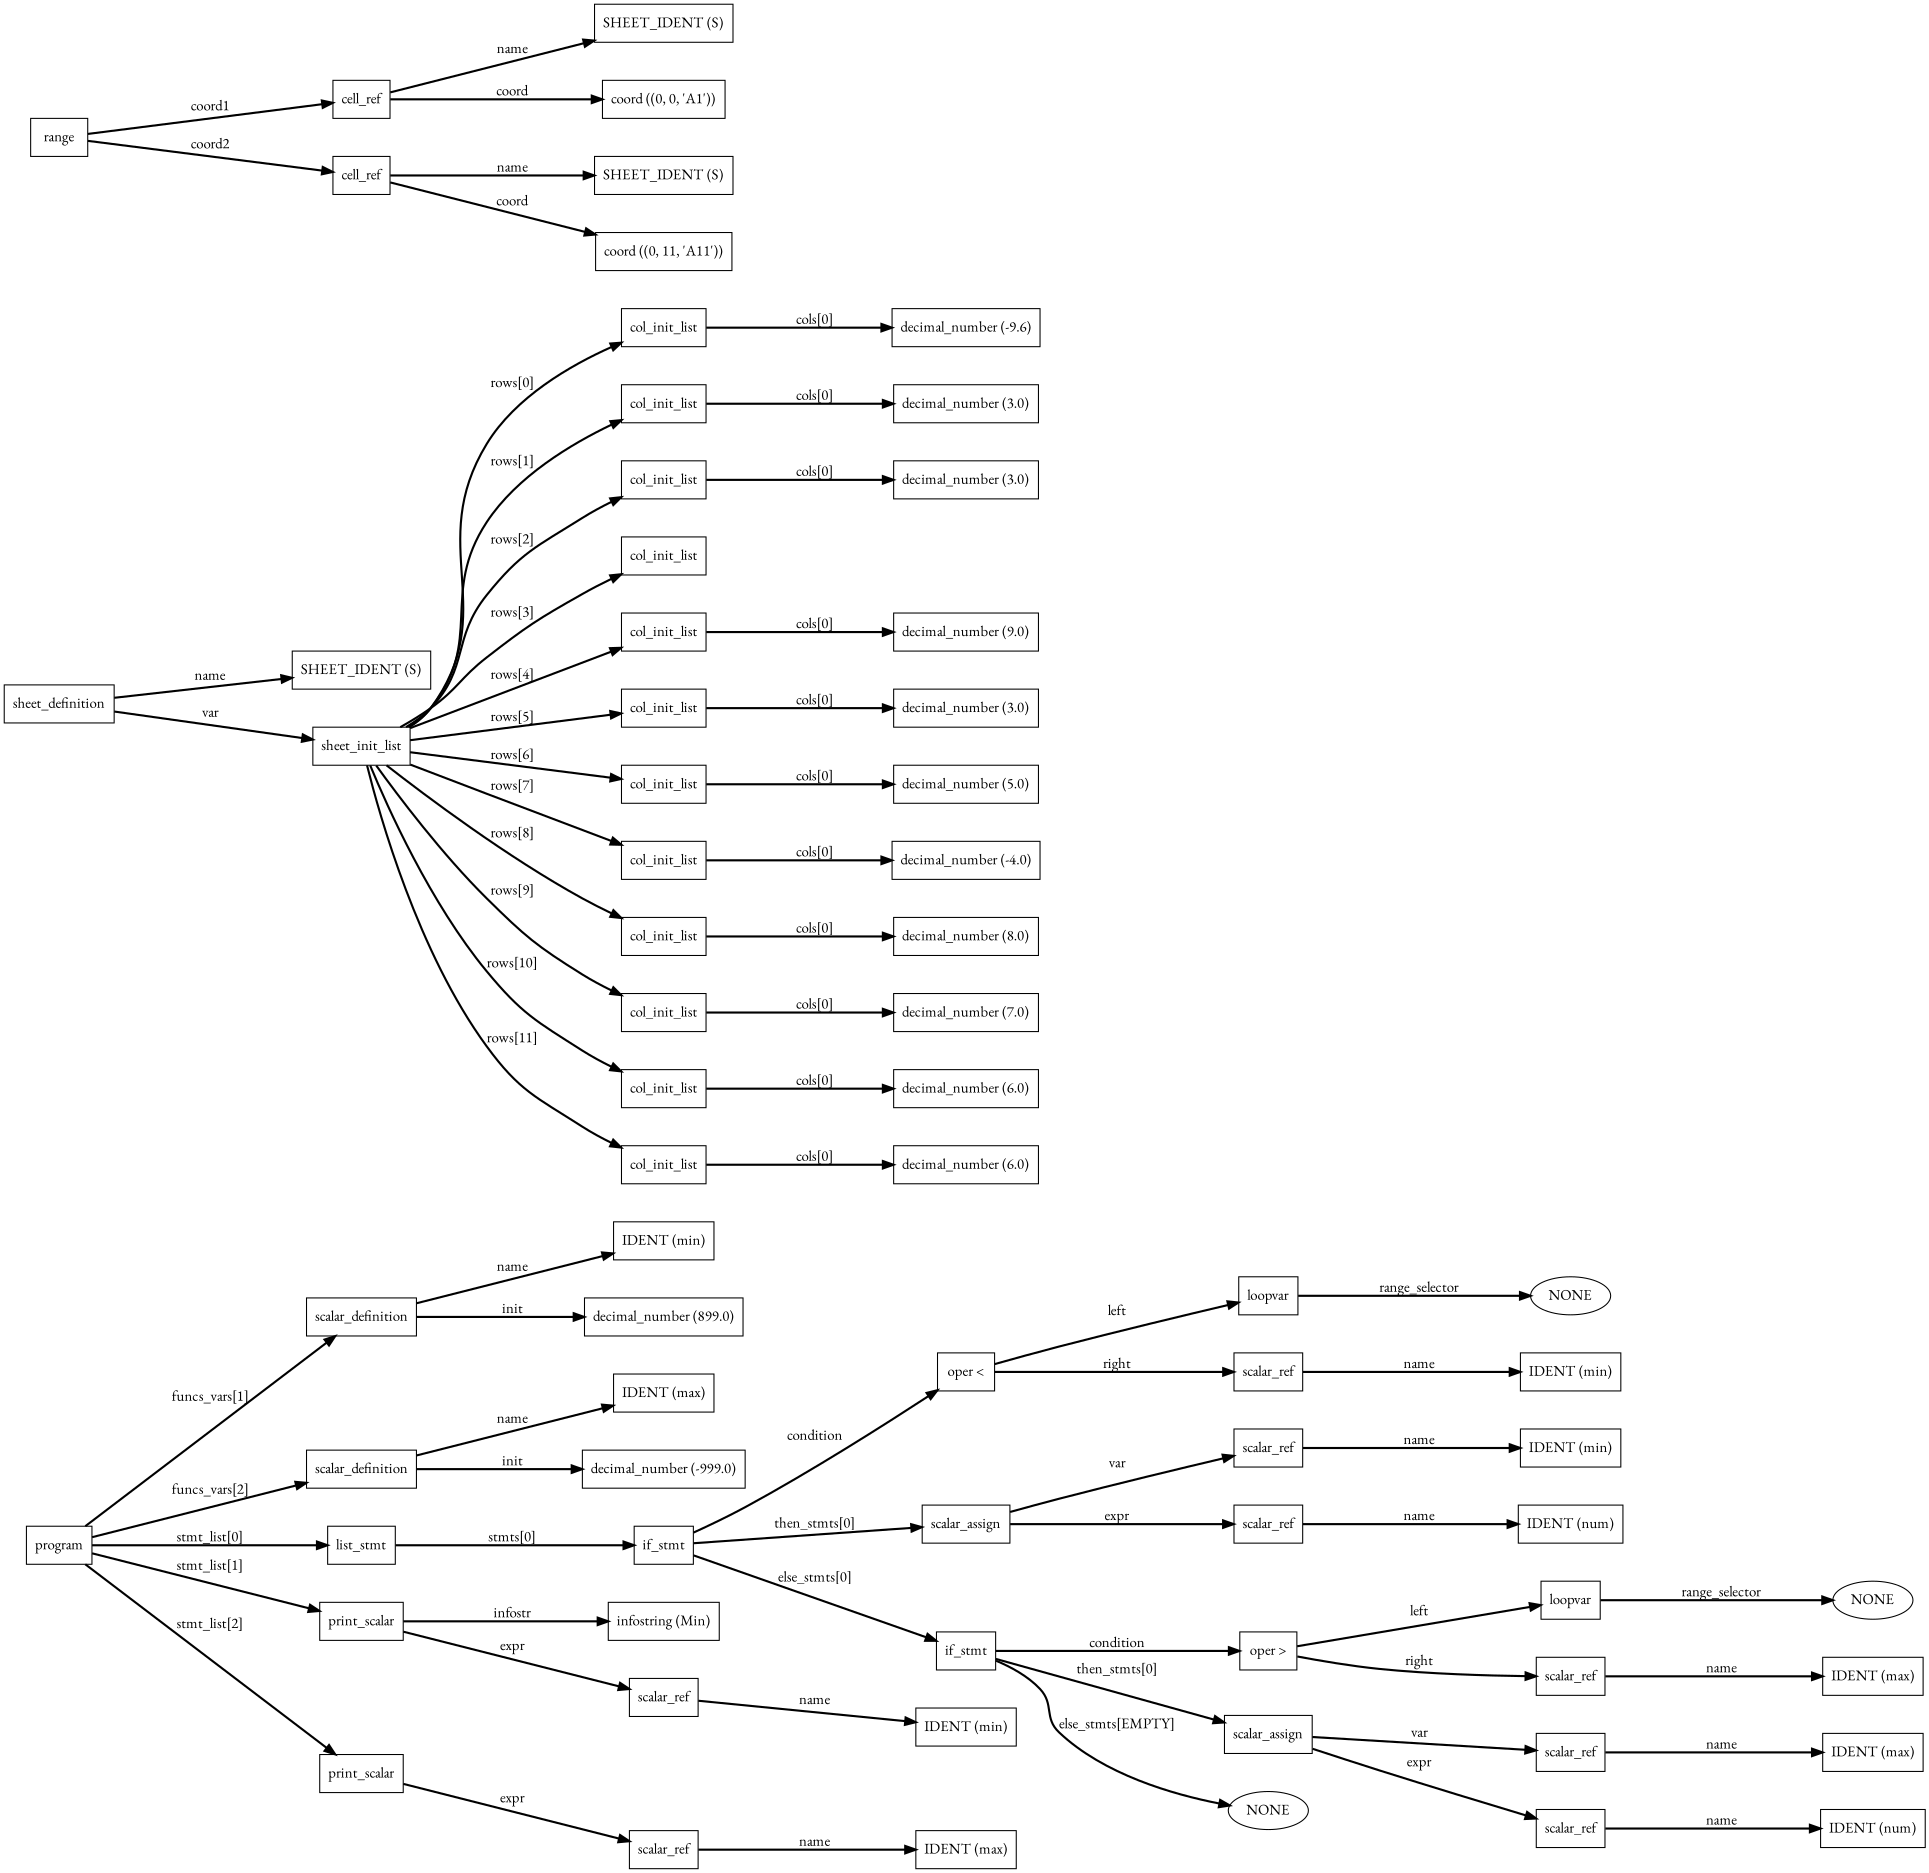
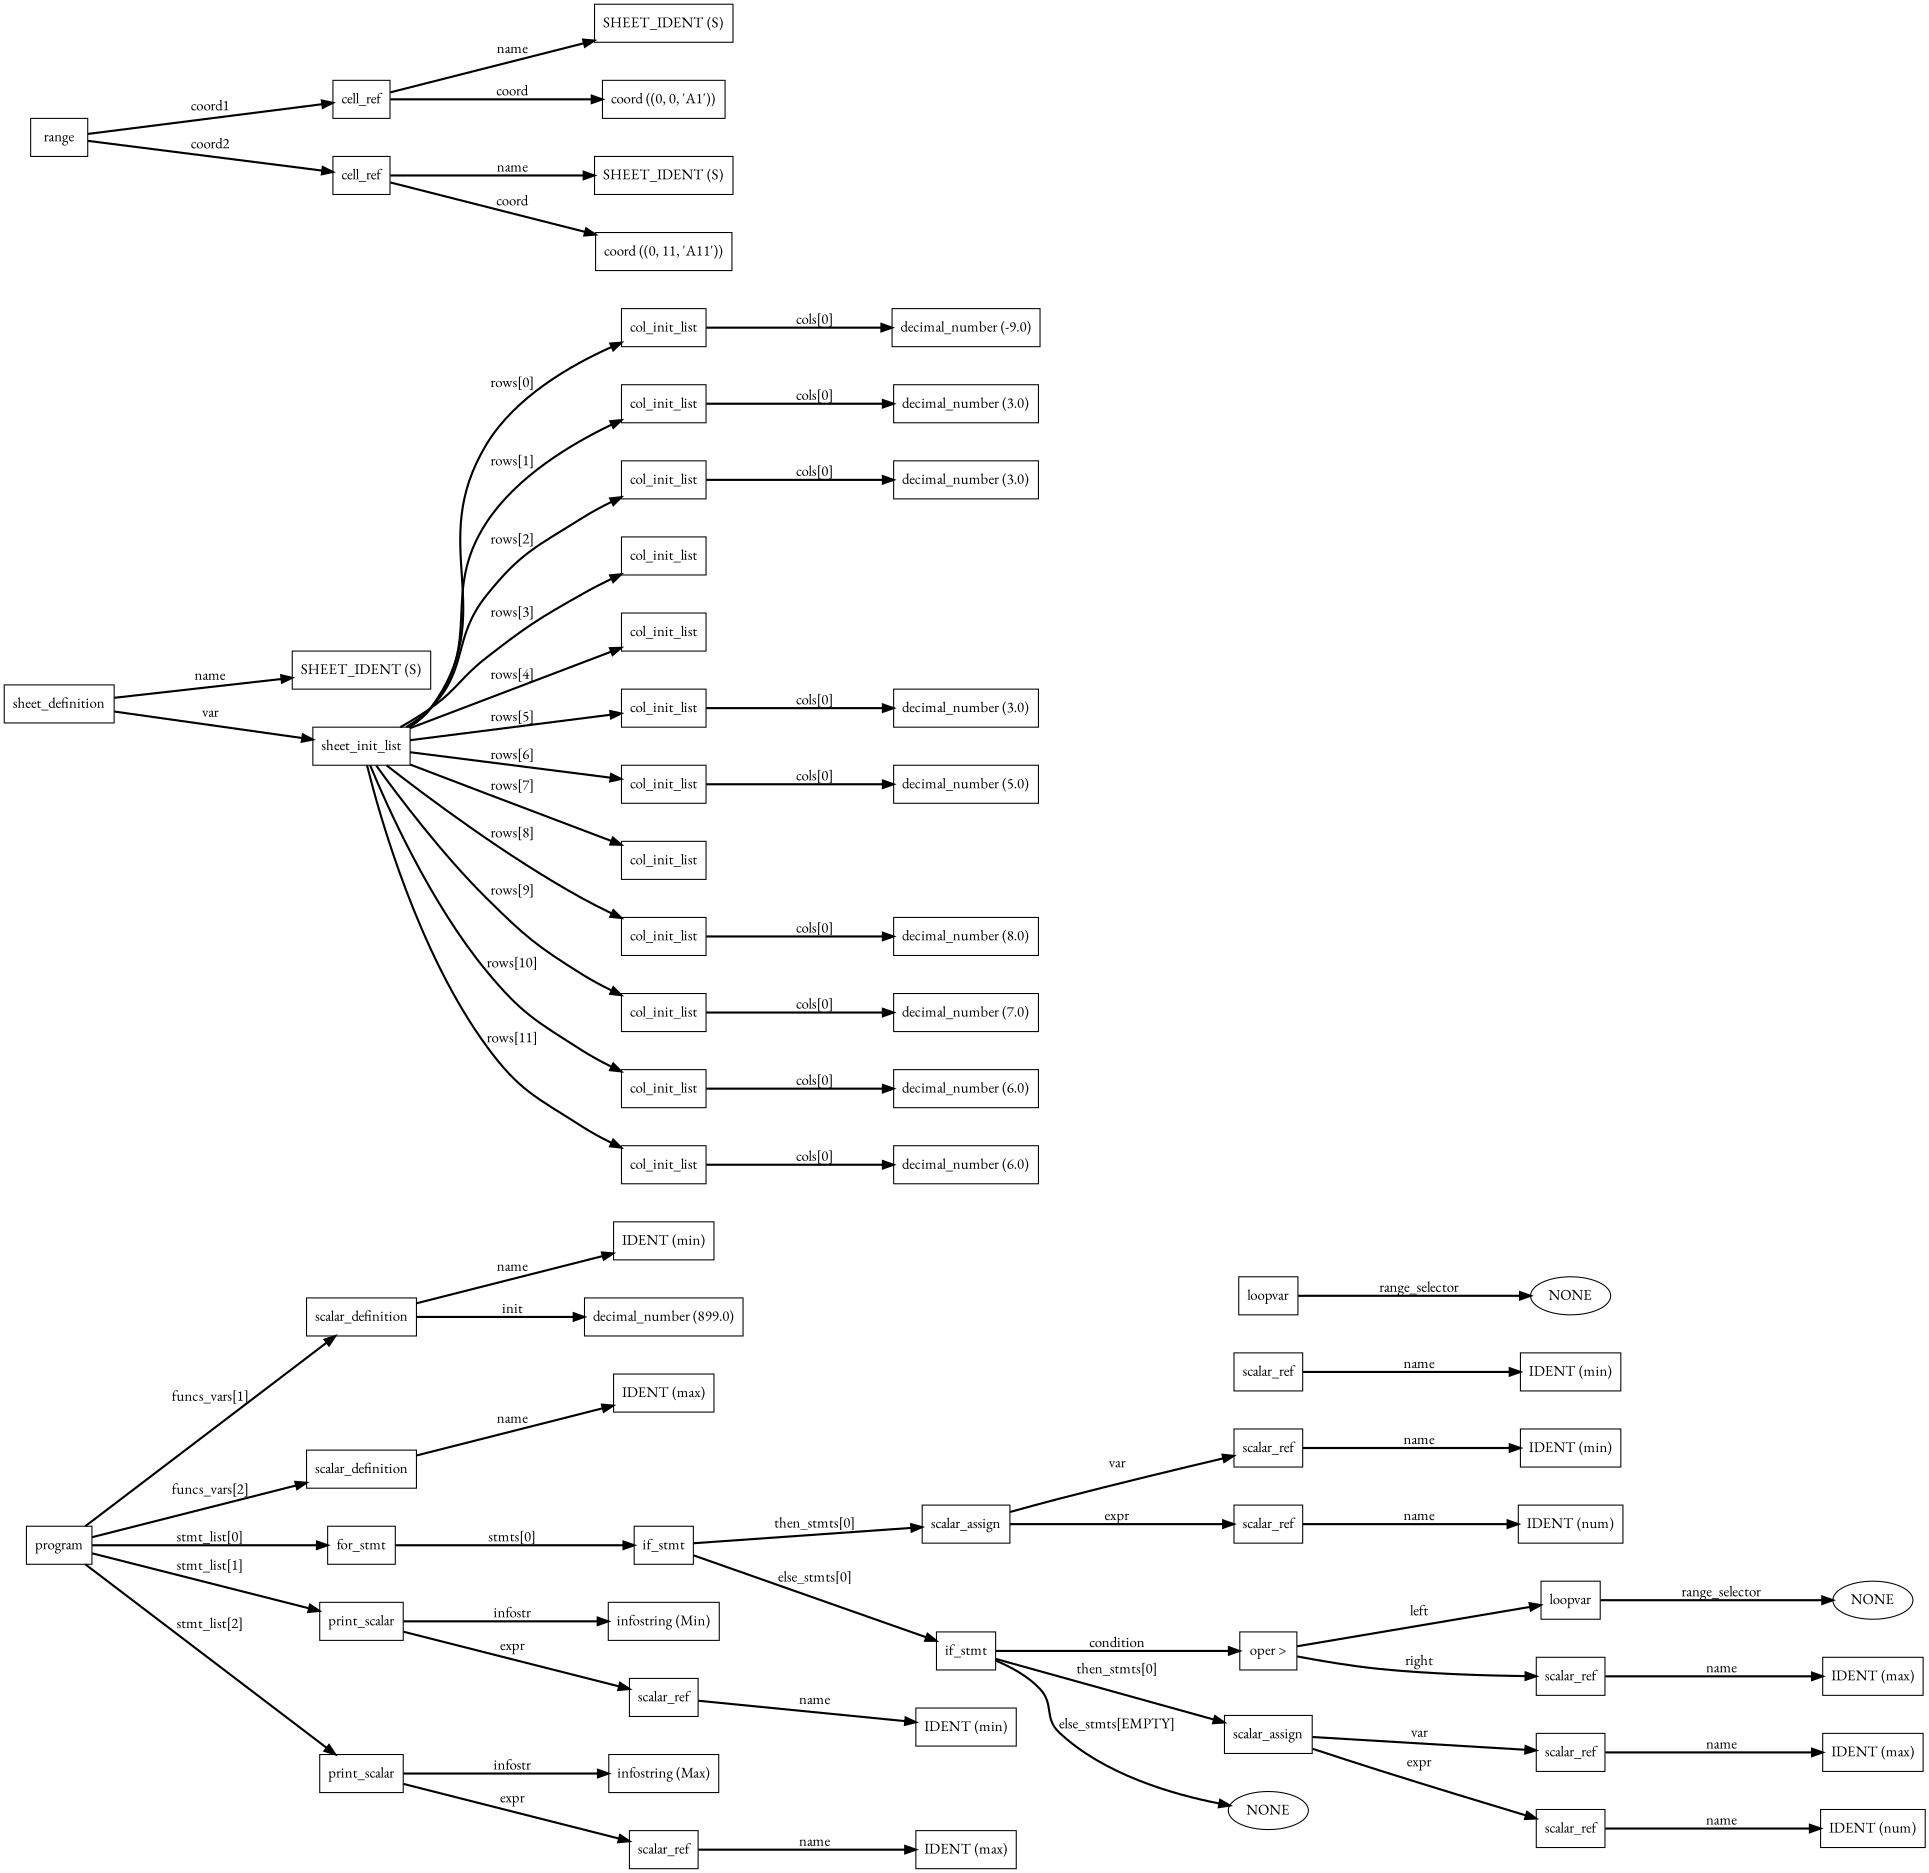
node "decimal_number (-9.6)": label "decimal_number (-9.6)" -> "decimal_number (-9.0)"
node "decimal_number (9.0)": removed
node "decimal_number (-4.0)": removed
node "oper <": removed
node "decimal_number (-999.0)": removed
node "list_stmt": label "list_stmt" -> "for_stmt"
node "infostring (Max)": added
